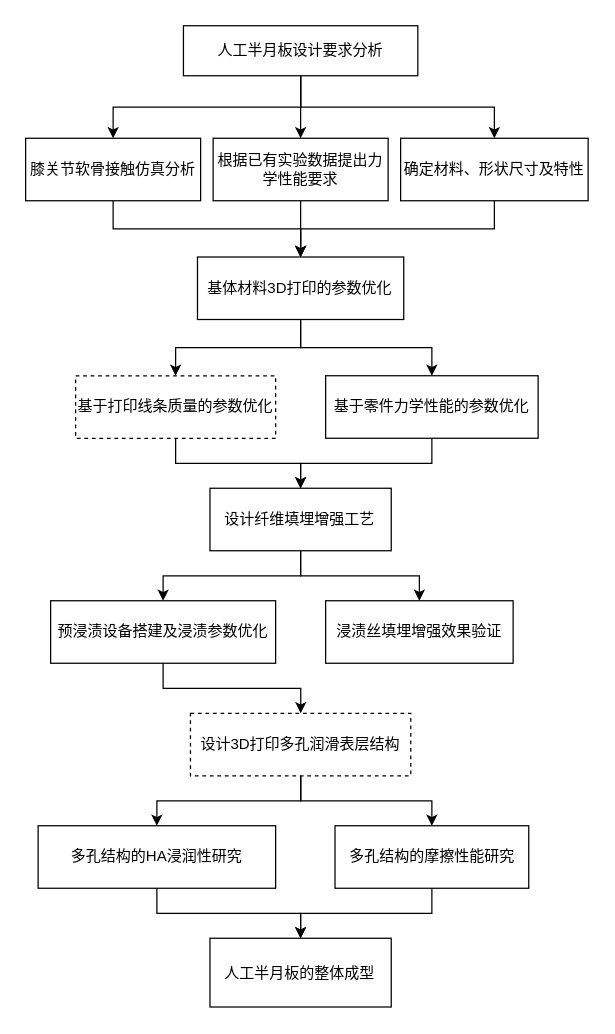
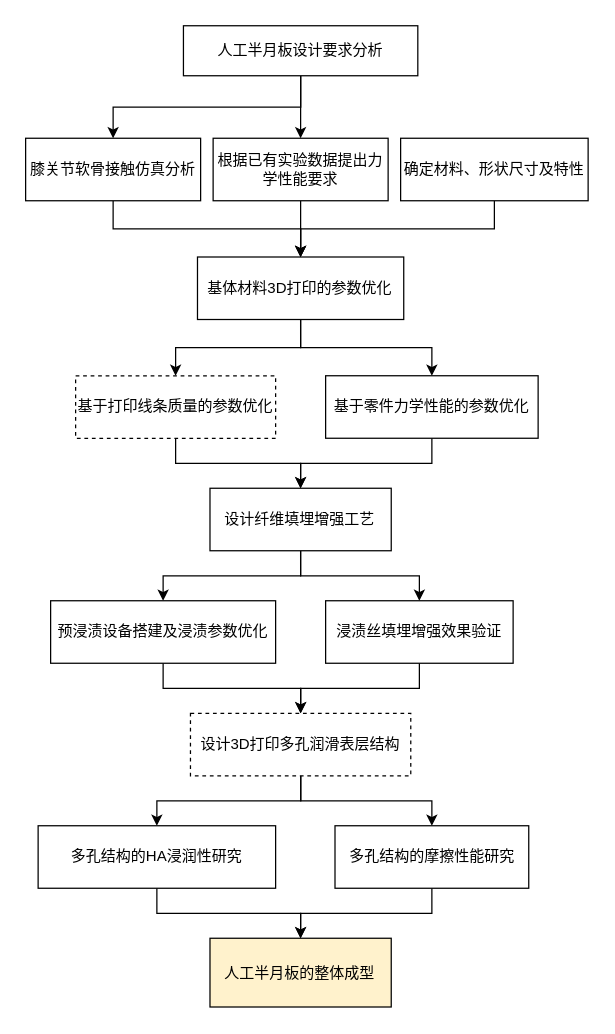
edge "人工半月板设计要求分析" -> "确定材料、形状尺寸及特性": removed
edge "浸渍丝填埋增强效果验证" -> "设计3D打印多孔润滑表层结构": added
node "人工半月板的整体成型": fillcolor #ffffff -> #fff2cc
